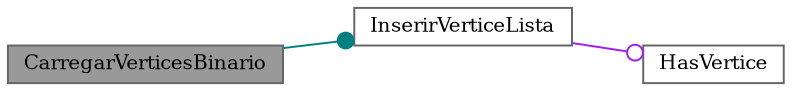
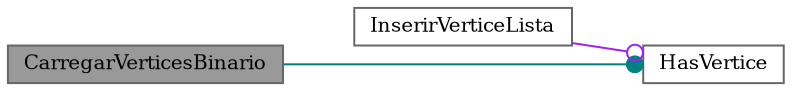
edge "CarregarVerticesBinario" -> "InserirVerticeLista": now "CarregarVerticesBinario" -> "HasVertice"
